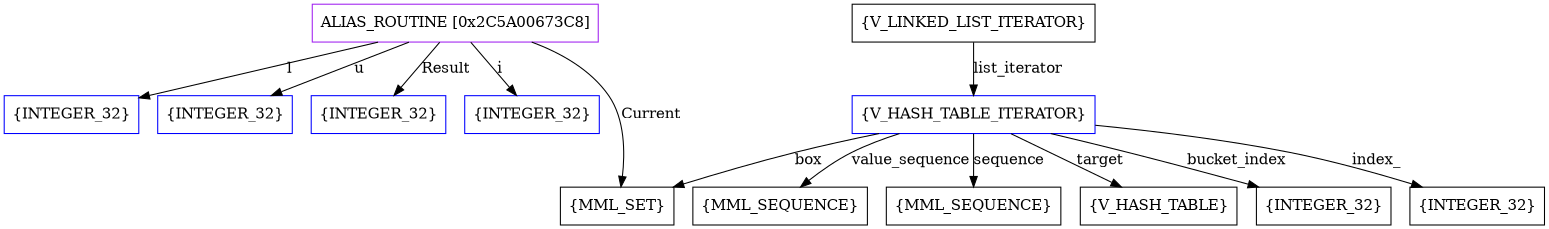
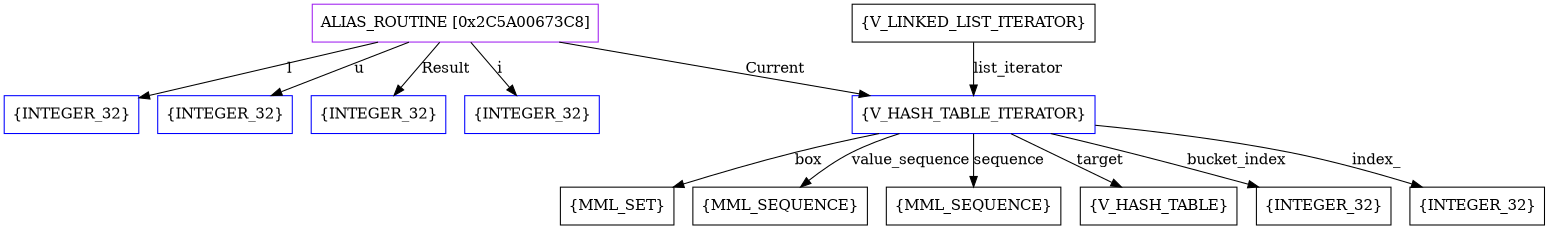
edge "ALIAS_ROUTINE [0x2C5A00673C8]" -> "{MML_SET}": now "ALIAS_ROUTINE [0x2C5A00673C8]" -> "{V_HASH_TABLE_ITERATOR}"
